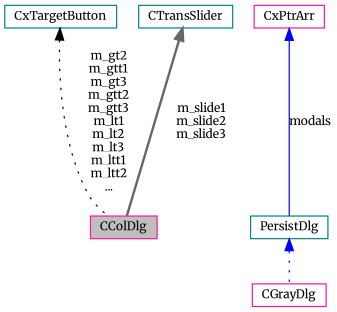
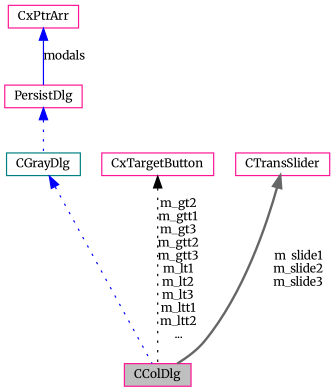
node "CxTargetButton": color teal -> deeppink
node "CTransSlider": color teal -> deeppink
node "PersistDlg": color teal -> deeppink
edge "CColDlg" -> "CGrayDlg": added
node "CGrayDlg": color deeppink -> teal
